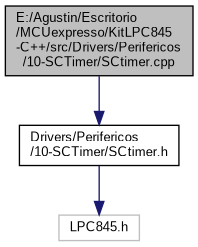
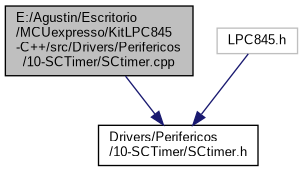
edge "Drivers/Perifericos /10-SCTimer/SCtimer.h" -> "LPC845.h": reversed
